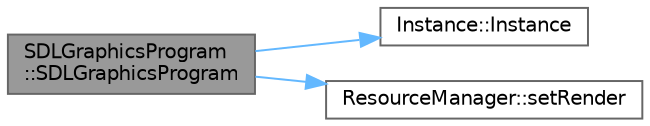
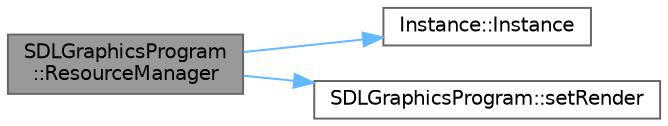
node "SDLGraphicsProgram ::SDLGraphicsProgram": label "SDLGraphicsProgram ::SDLGraphicsProgram" -> "SDLGraphicsProgram ::ResourceManager"
node "ResourceManager::setRender": label "ResourceManager::setRender" -> "SDLGraphicsProgram::setRender"
